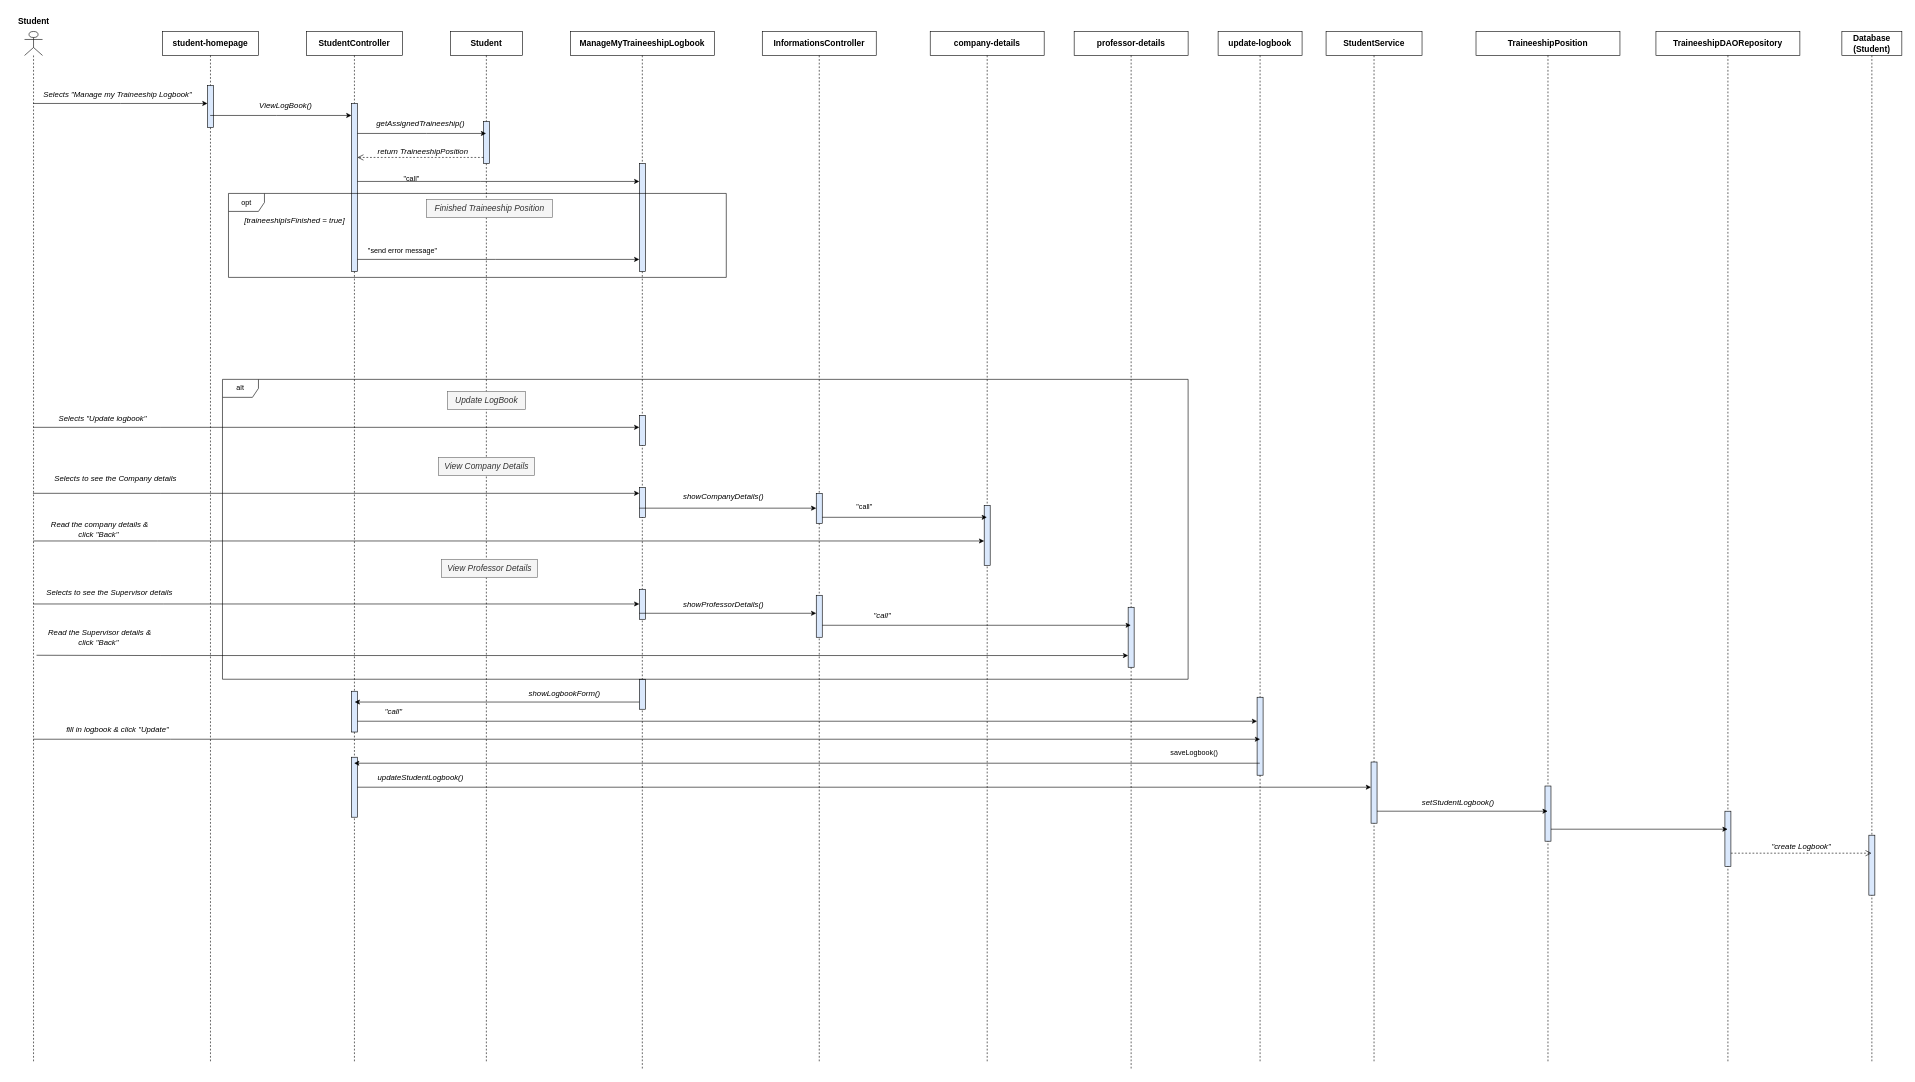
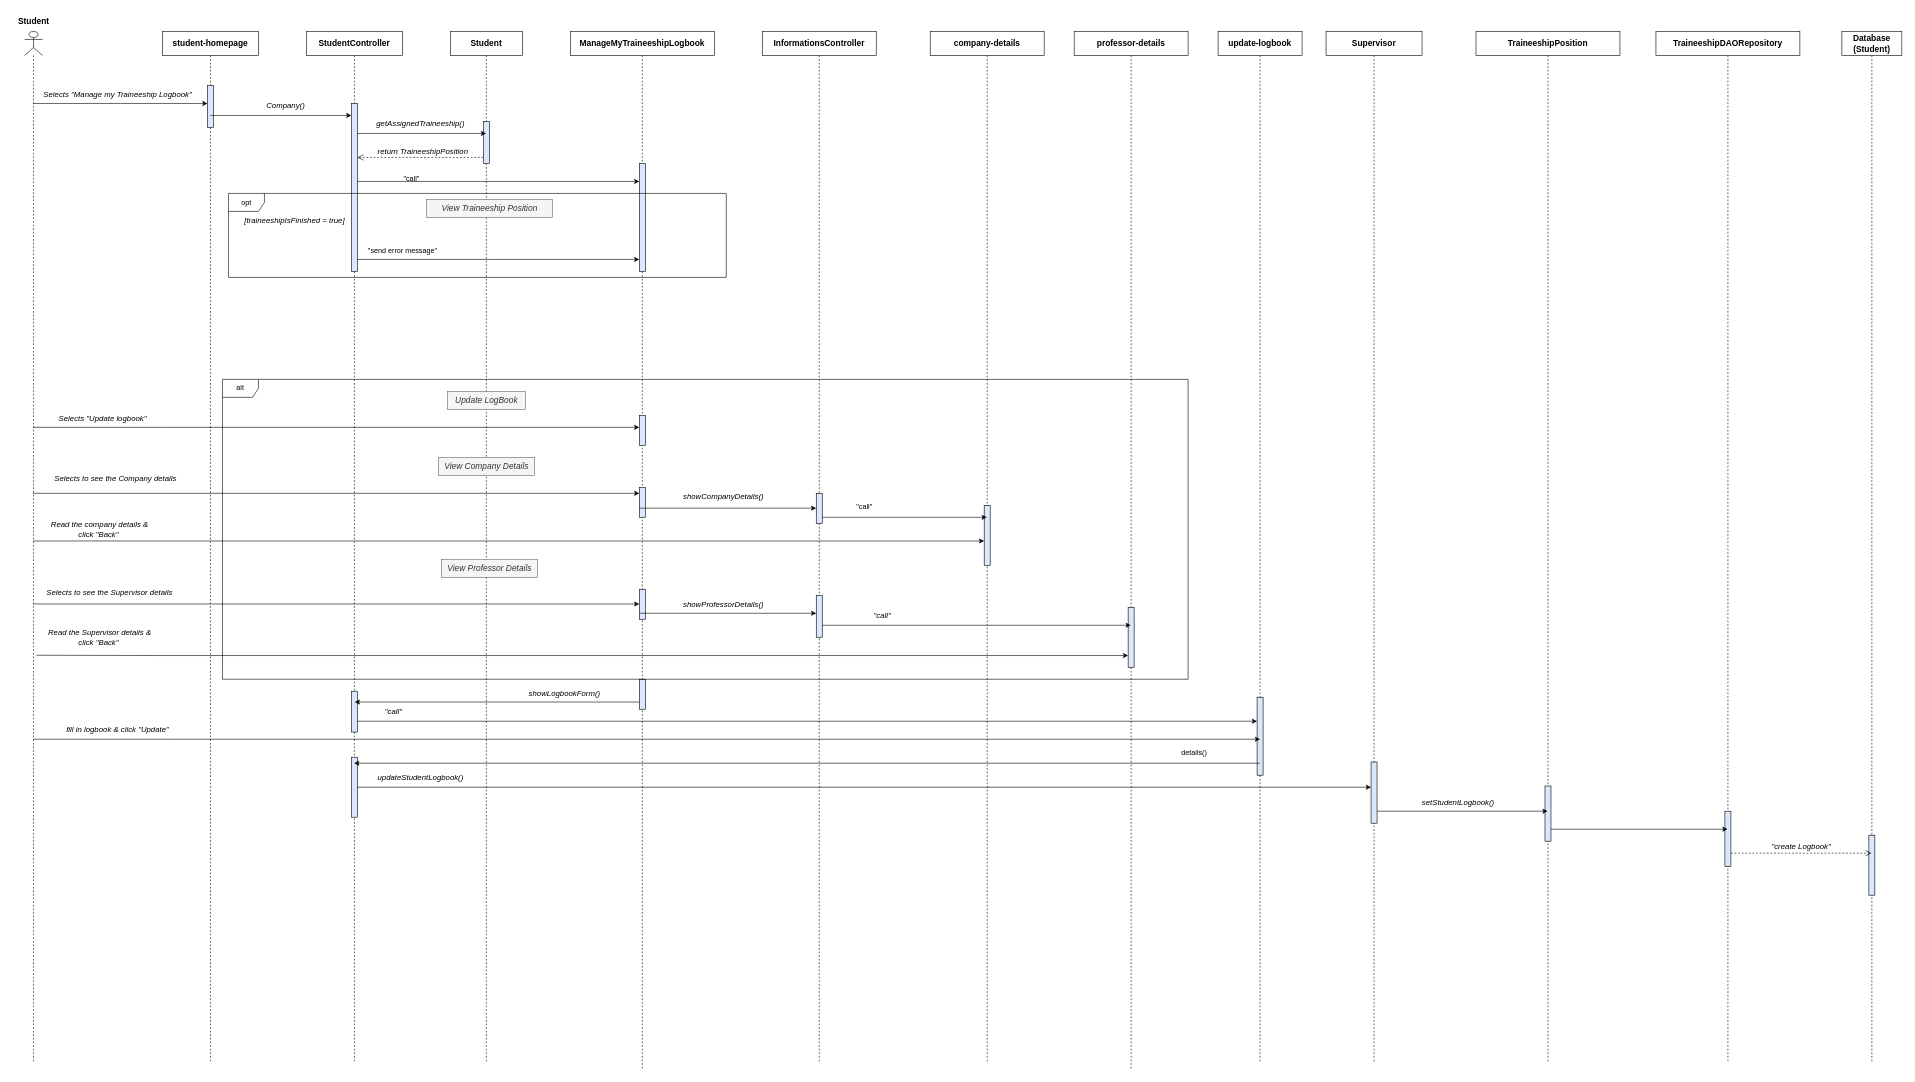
node "StudentService": label "StudentService" -> "Supervisor"
node "ViewLogBook()": label "ViewLogBook()" -> "Company()"
node "Finished Traineeship Position": label "Finished Traineeship Position" -> "View Traineeship Position"
node "saveLogbook()": label "saveLogbook()" -> "details()"
